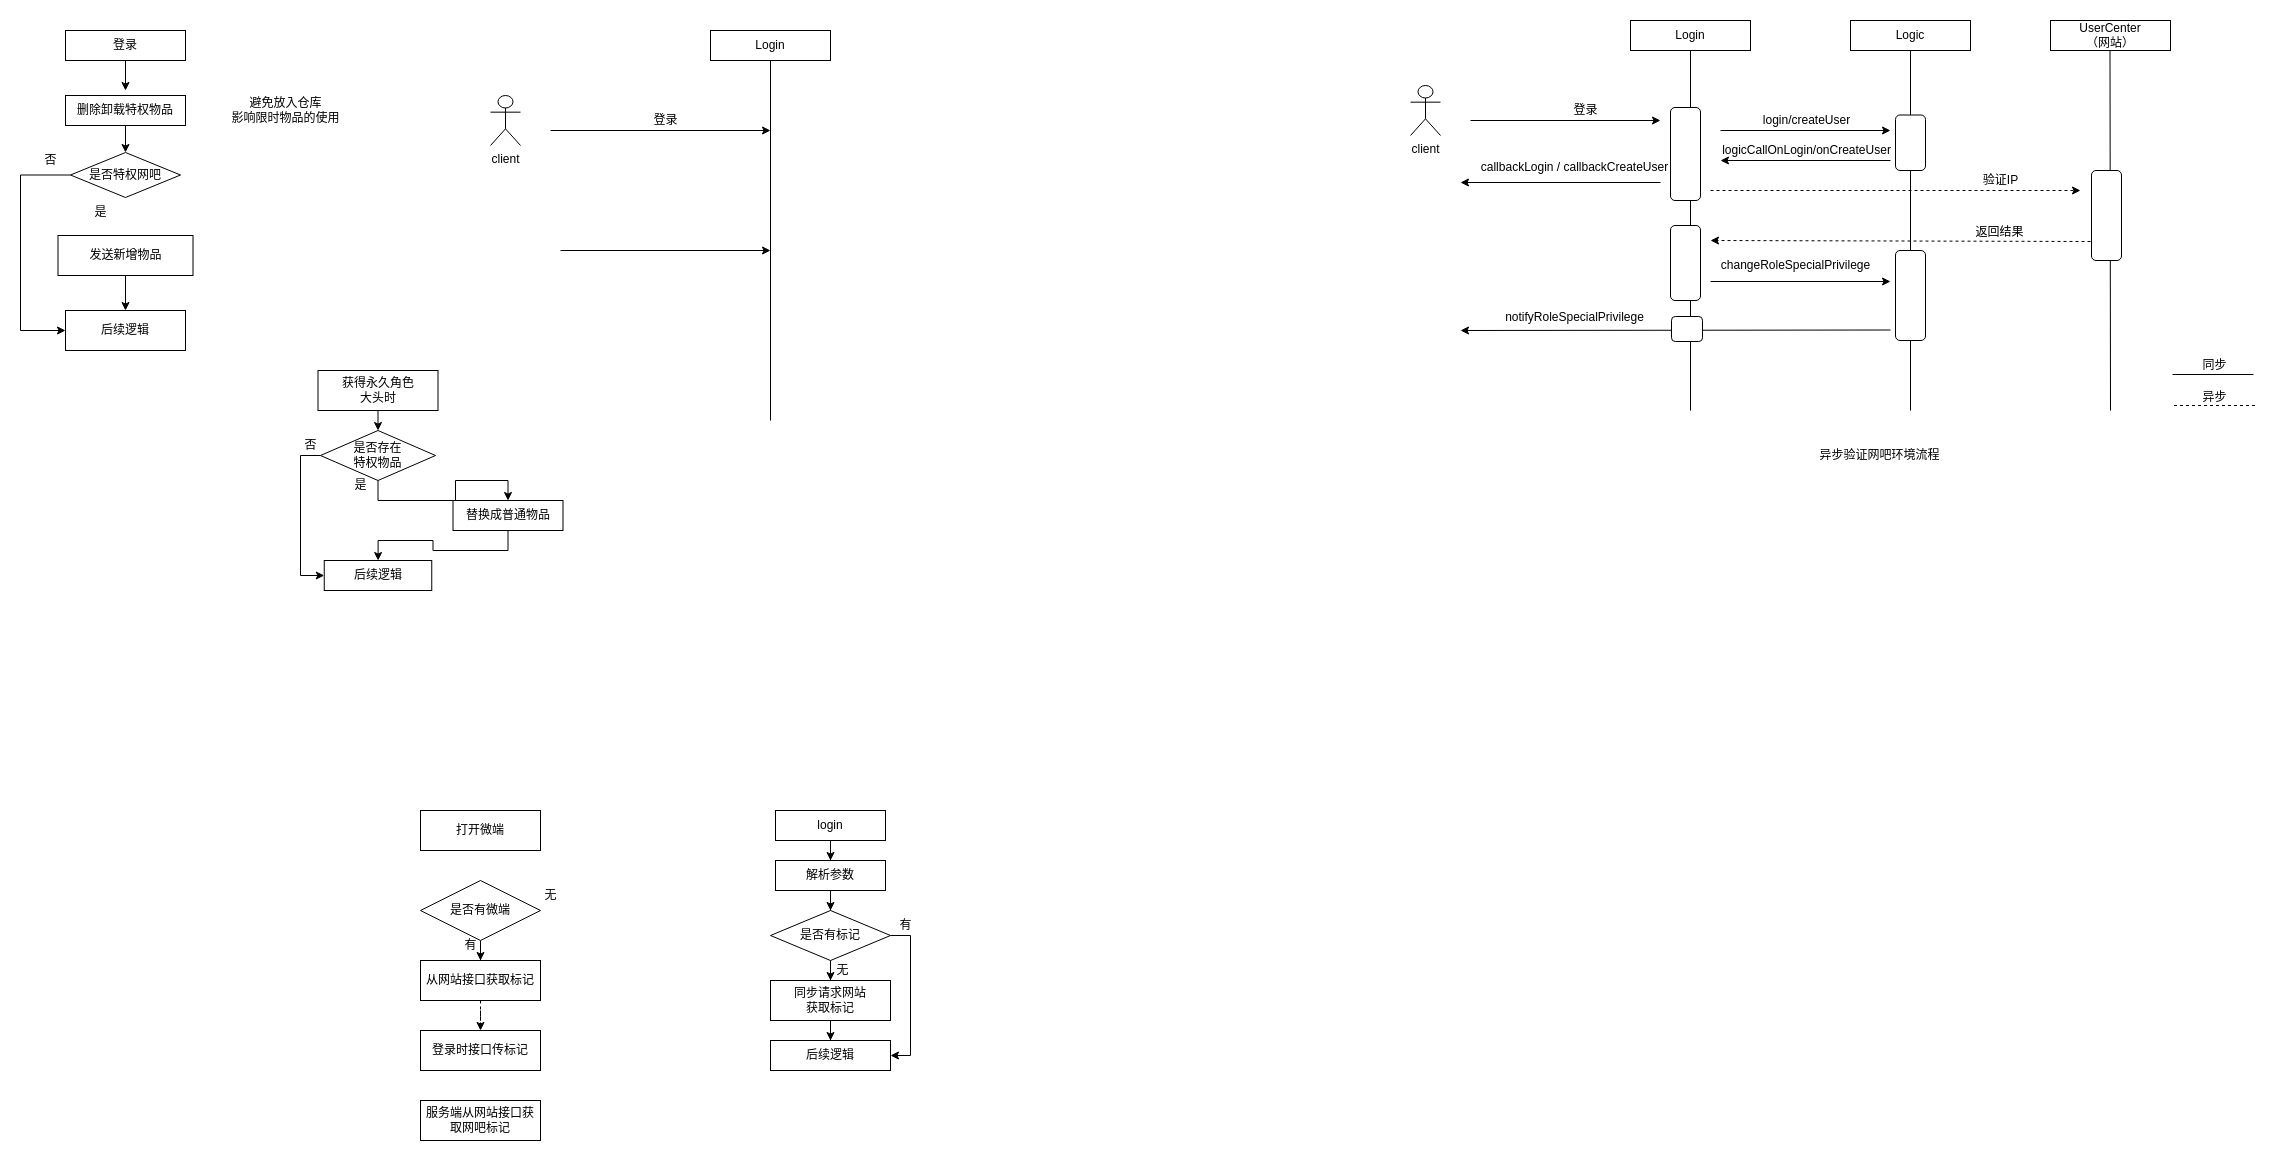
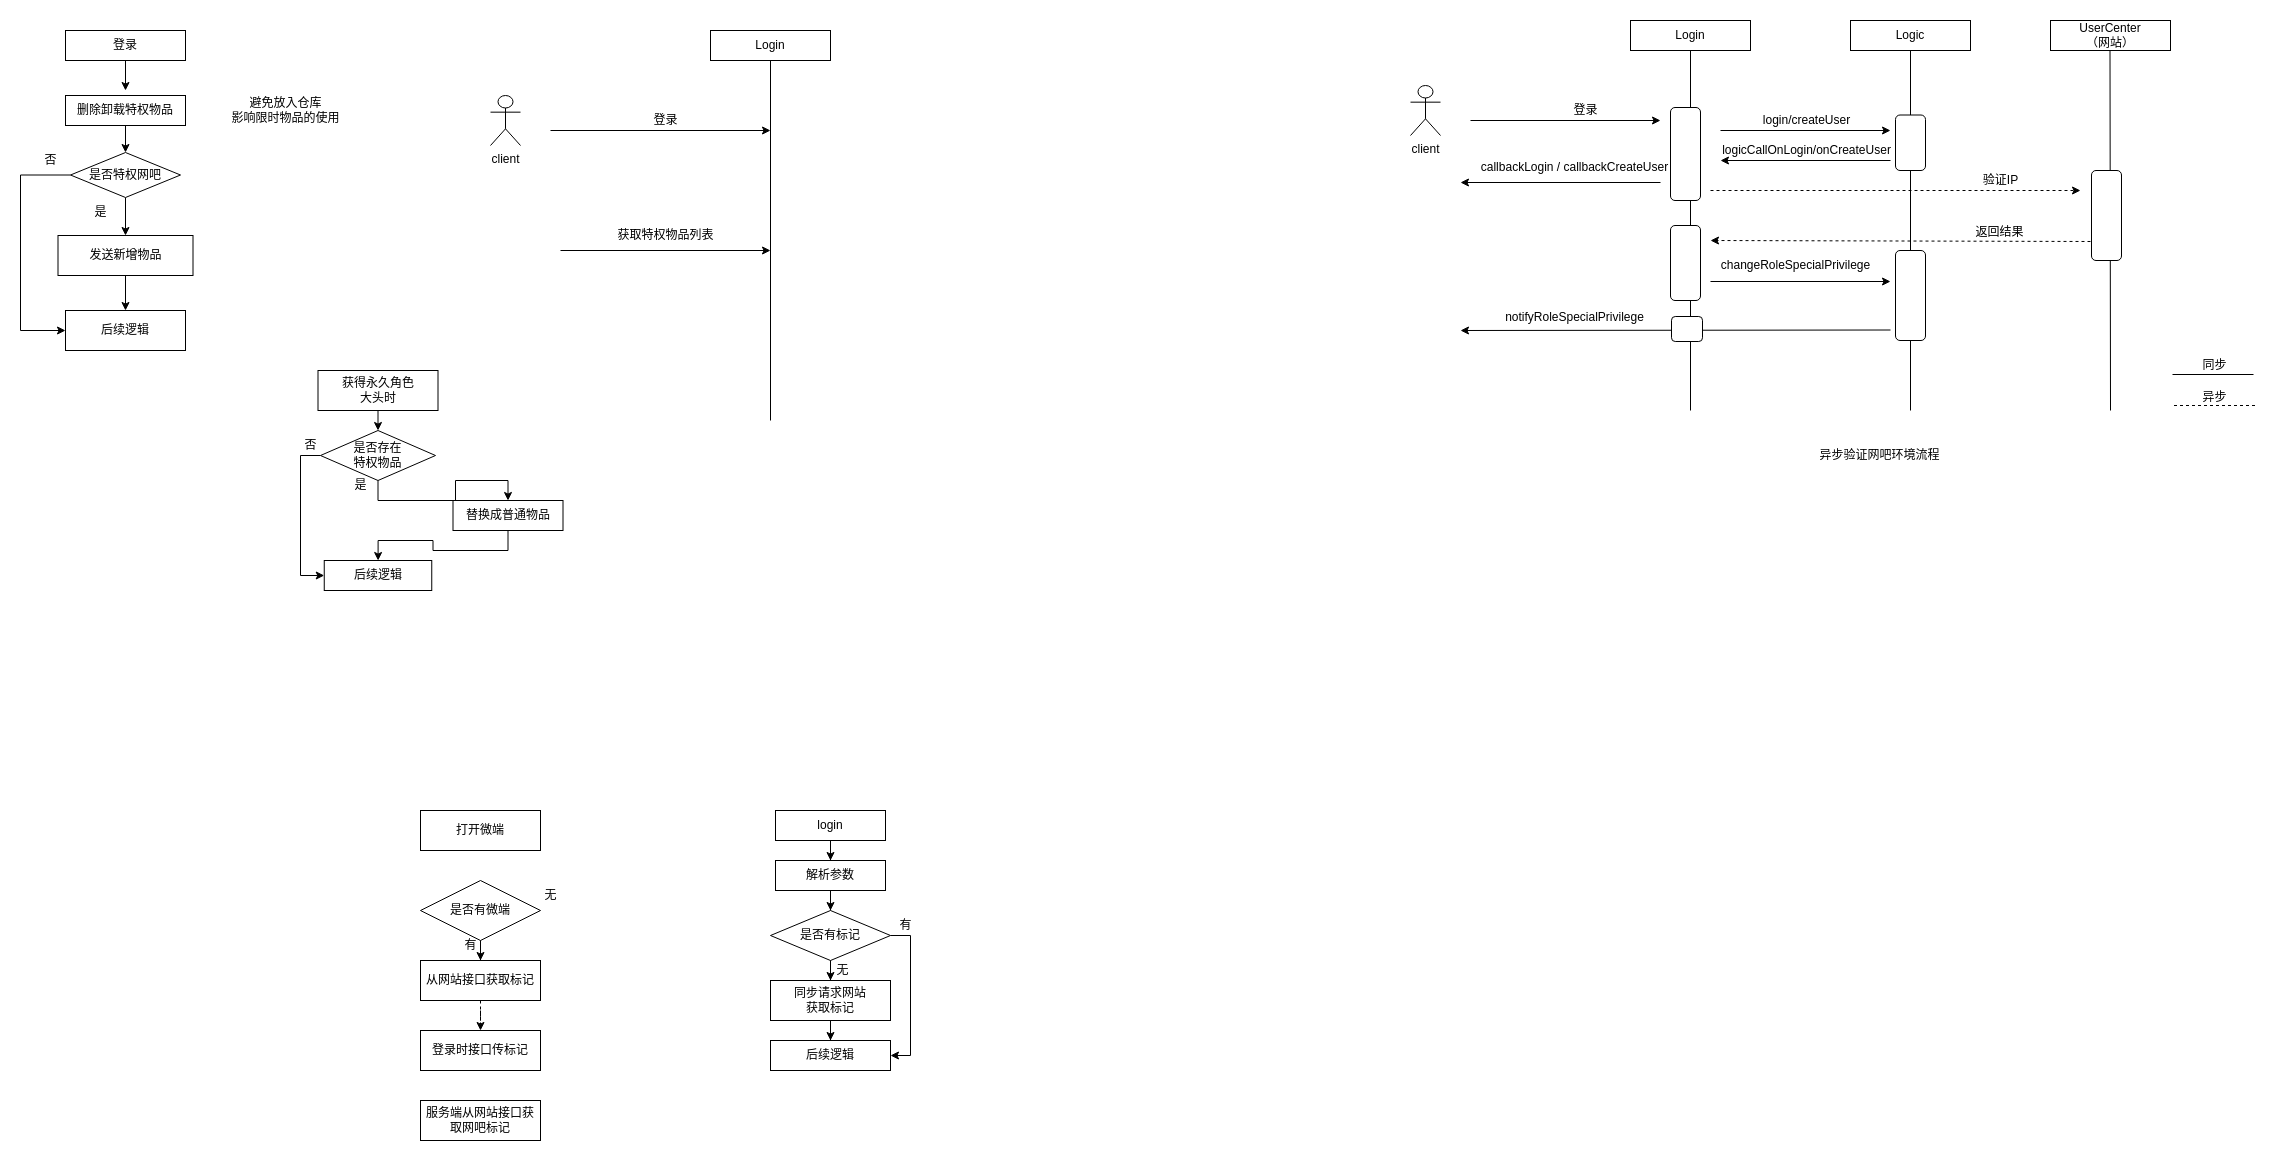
edge "是否特权网吧" -> "发送新增物品": added
node "获取特权物品列表": added
